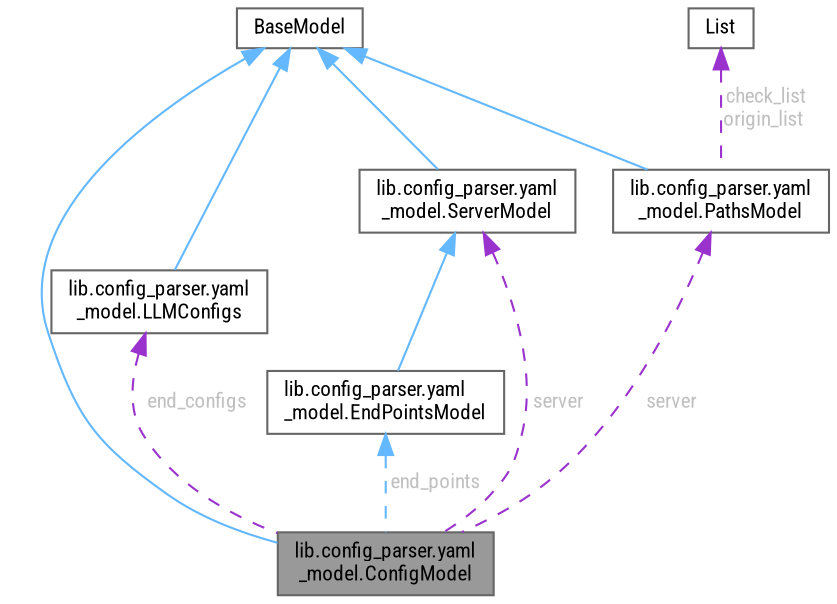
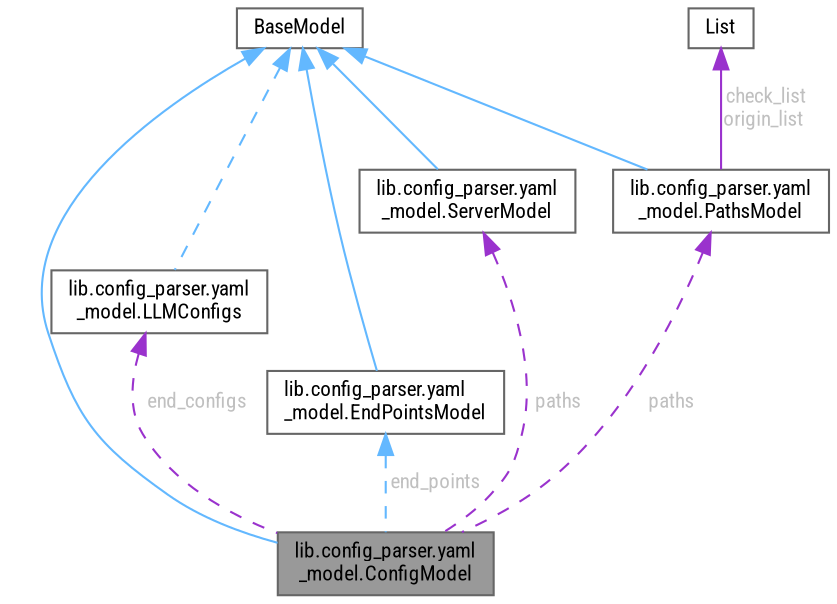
edge "lib.config_parser.yaml _model.PathsModel" -> "List": style dashed -> solid
edge "lib.config_parser.yaml _model.LLMConfigs" -> "BaseModel": style solid -> dashed
edge "lib.config_parser.yaml _model.EndPointsModel" -> "lib.config_parser.yaml _model.ServerModel": now "lib.config_parser.yaml _model.EndPointsModel" -> "BaseModel"
edge "lib.config_parser.yaml _model.ConfigModel" -> "lib.config_parser.yaml _model.ServerModel": label " server" -> " paths"
edge "lib.config_parser.yaml _model.ConfigModel" -> "lib.config_parser.yaml _model.PathsModel": label " server" -> " paths"
